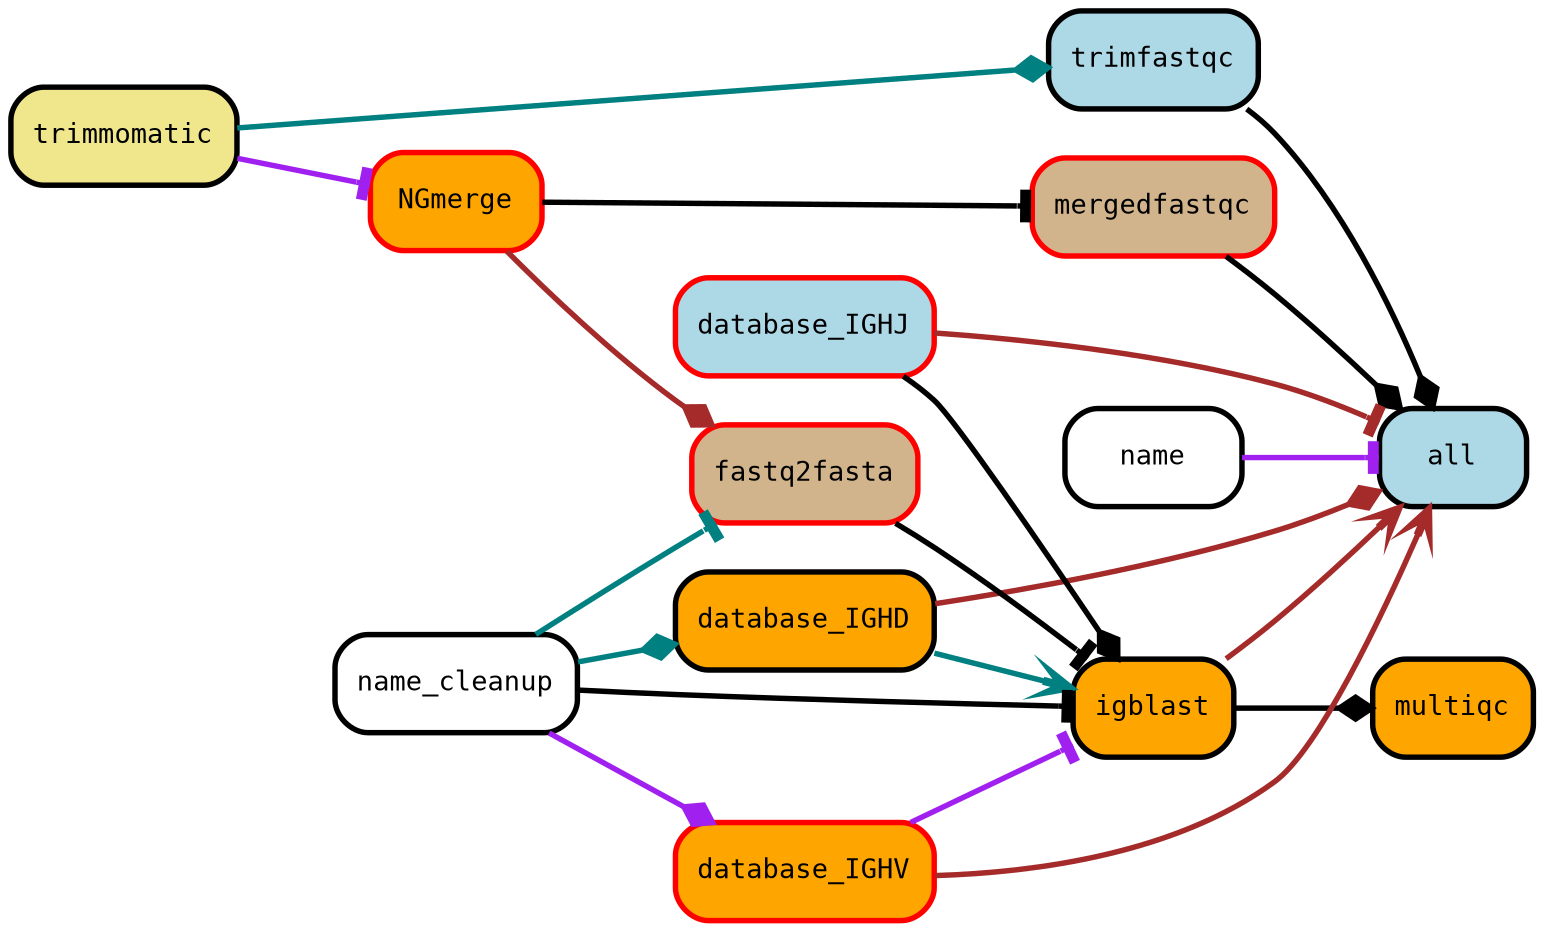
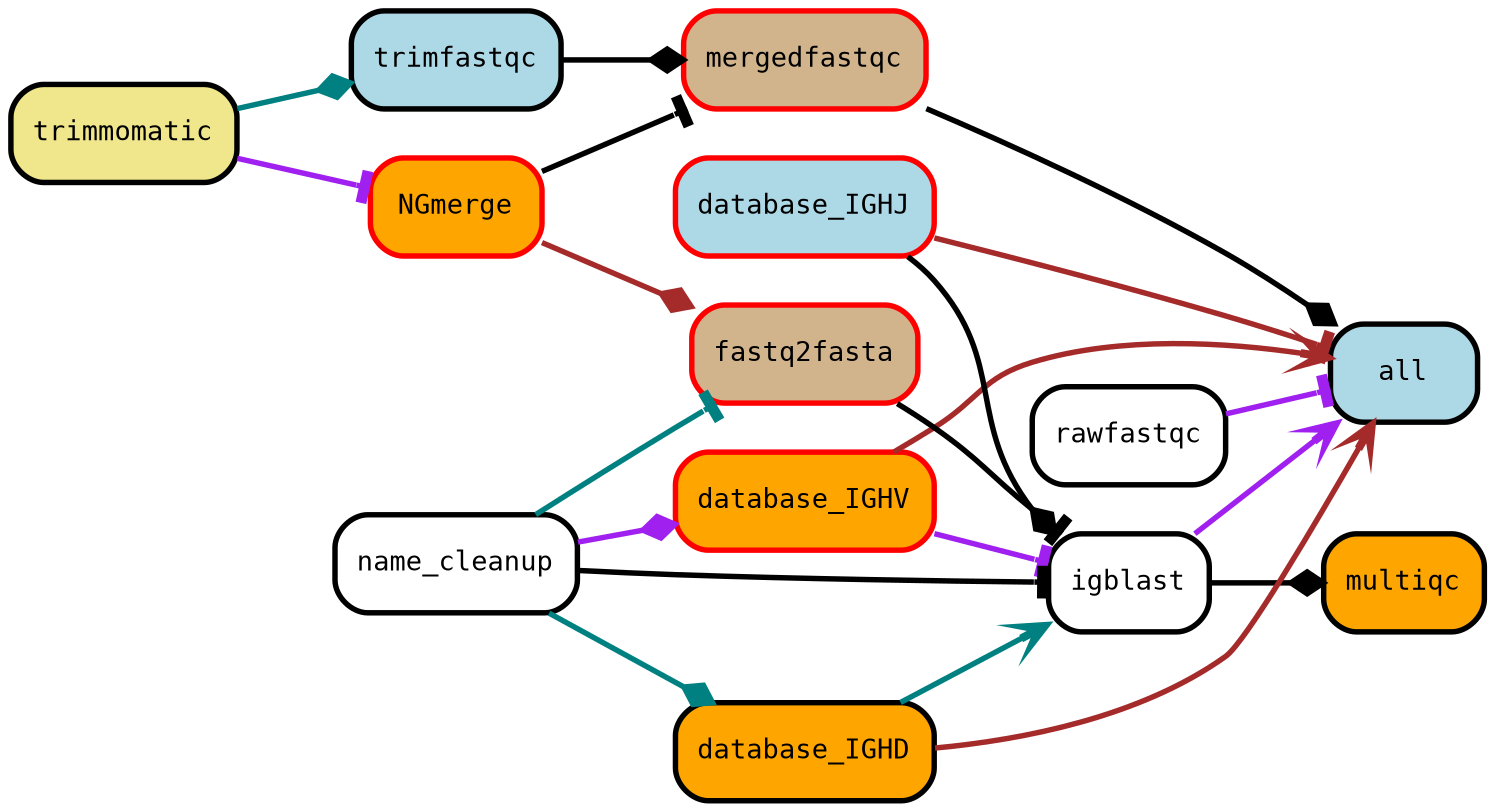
edge "trimfastqc" -> "all": now "trimfastqc" -> "mergedfastqc"
node "name": label "name" -> "rawfastqc"
edge "database_IGHD" -> "all": arrowhead diamond -> vee
edge "igblast" -> "all": color brown -> purple
node "igblast": fillcolor orange -> white
